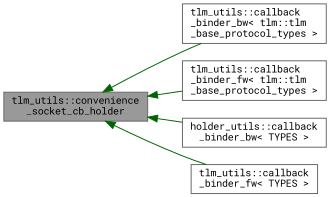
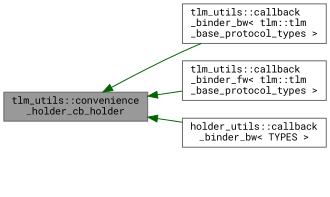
node "tlm_utils::convenience _socket_cb_holder": label "tlm_utils::convenience _socket_cb_holder" -> "tlm_utils::convenience _holder_cb_holder"
node "tlm_utils::callback _binder_fw< TYPES >": removed
